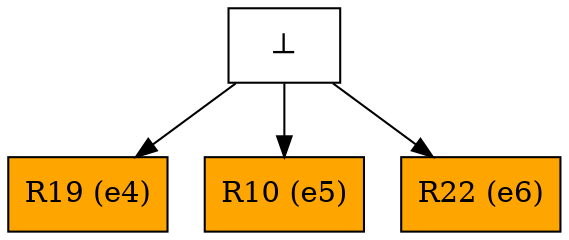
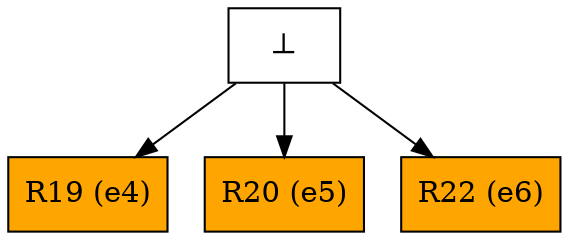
node "R10 (e5)": label "R10 (e5)" -> "R20 (e5)"
